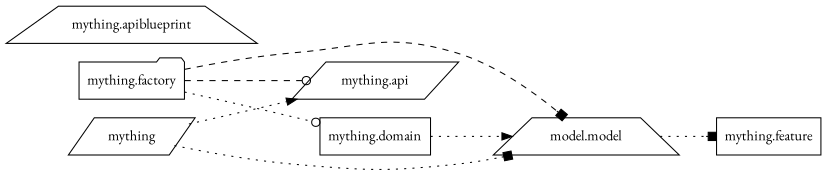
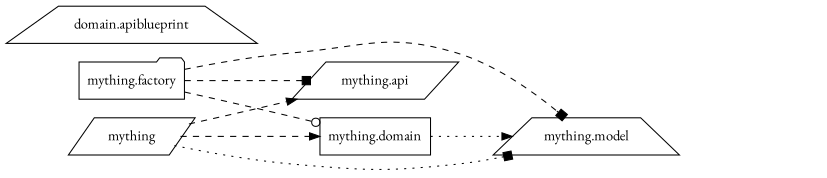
node "mything.apiblueprint": label "mything.apiblueprint" -> "domain.apiblueprint"
edge "mything.factory" -> "mything.api": arrowhead odot -> box
edge "mything.factory" -> "mything.domain": style dotted -> dashed
edge "mything" -> "mything.api": style dotted -> dashed
edge "mything" -> "mything.domain": added
node "model.model": label "model.model" -> "mything.model"
node "mything.feature": removed
